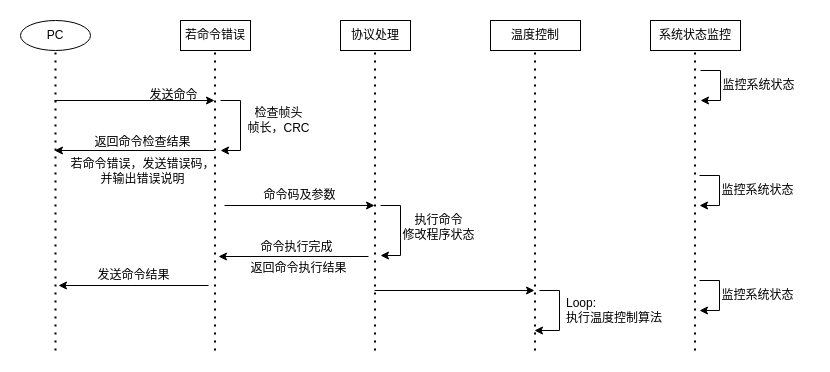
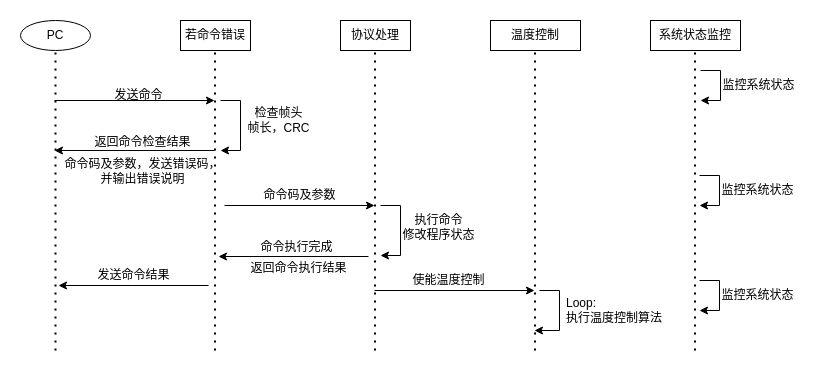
node "发送命令": moved (174, 96) -> (139, 96)
node "若命令错误，发送错误码， 并输出错误说明": label "若命令错误，发送错误码， 并输出错误说明" -> "命令码及参数，发送错误码， 并输出错误说明"
node "使能温度控制": added
